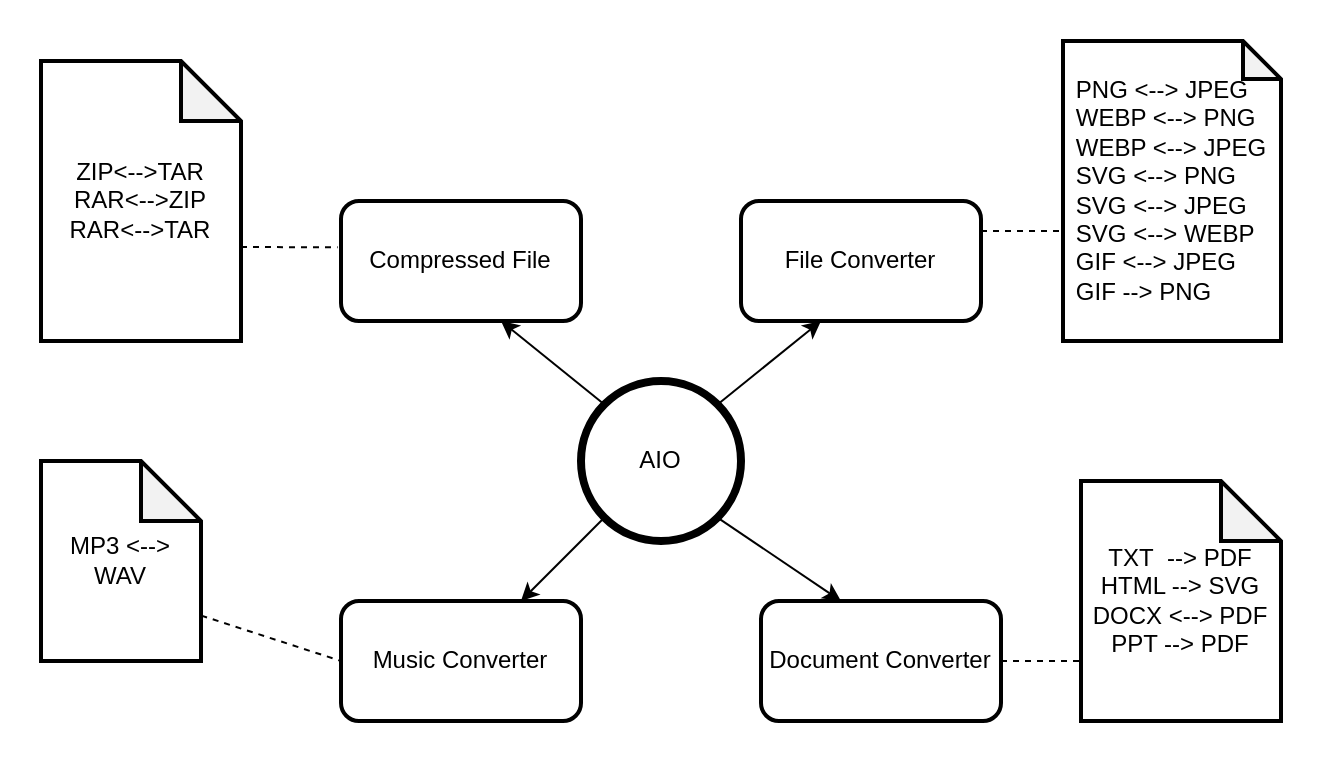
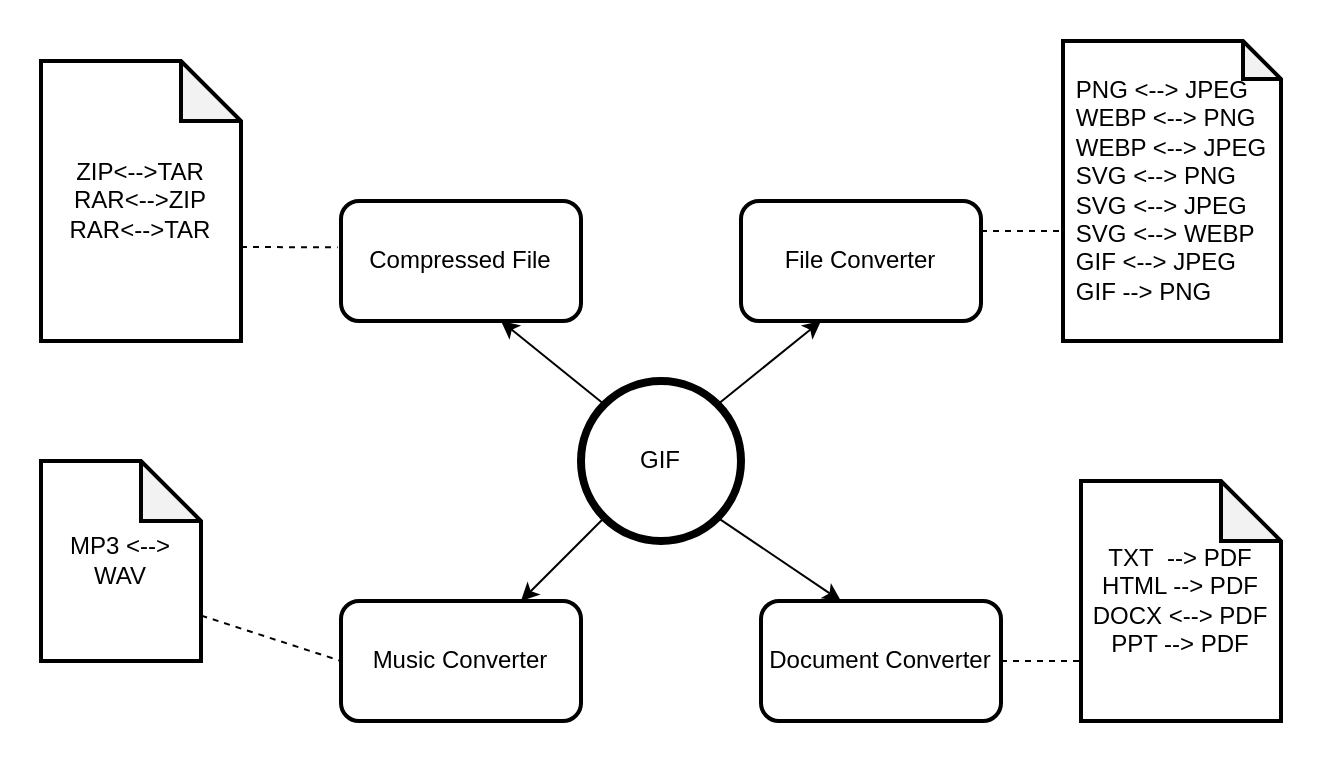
node "AIO": label "AIO" -> "GIF"
node "TXT --> PDF HTML --> SVG DOCX <--> PDF PPT --> PDF": label "TXT --> PDF HTML --> SVG DOCX <--> PDF PPT --> PDF" -> "TXT --> PDF HTML --> PDF DOCX <--> PDF PPT --> PDF"
